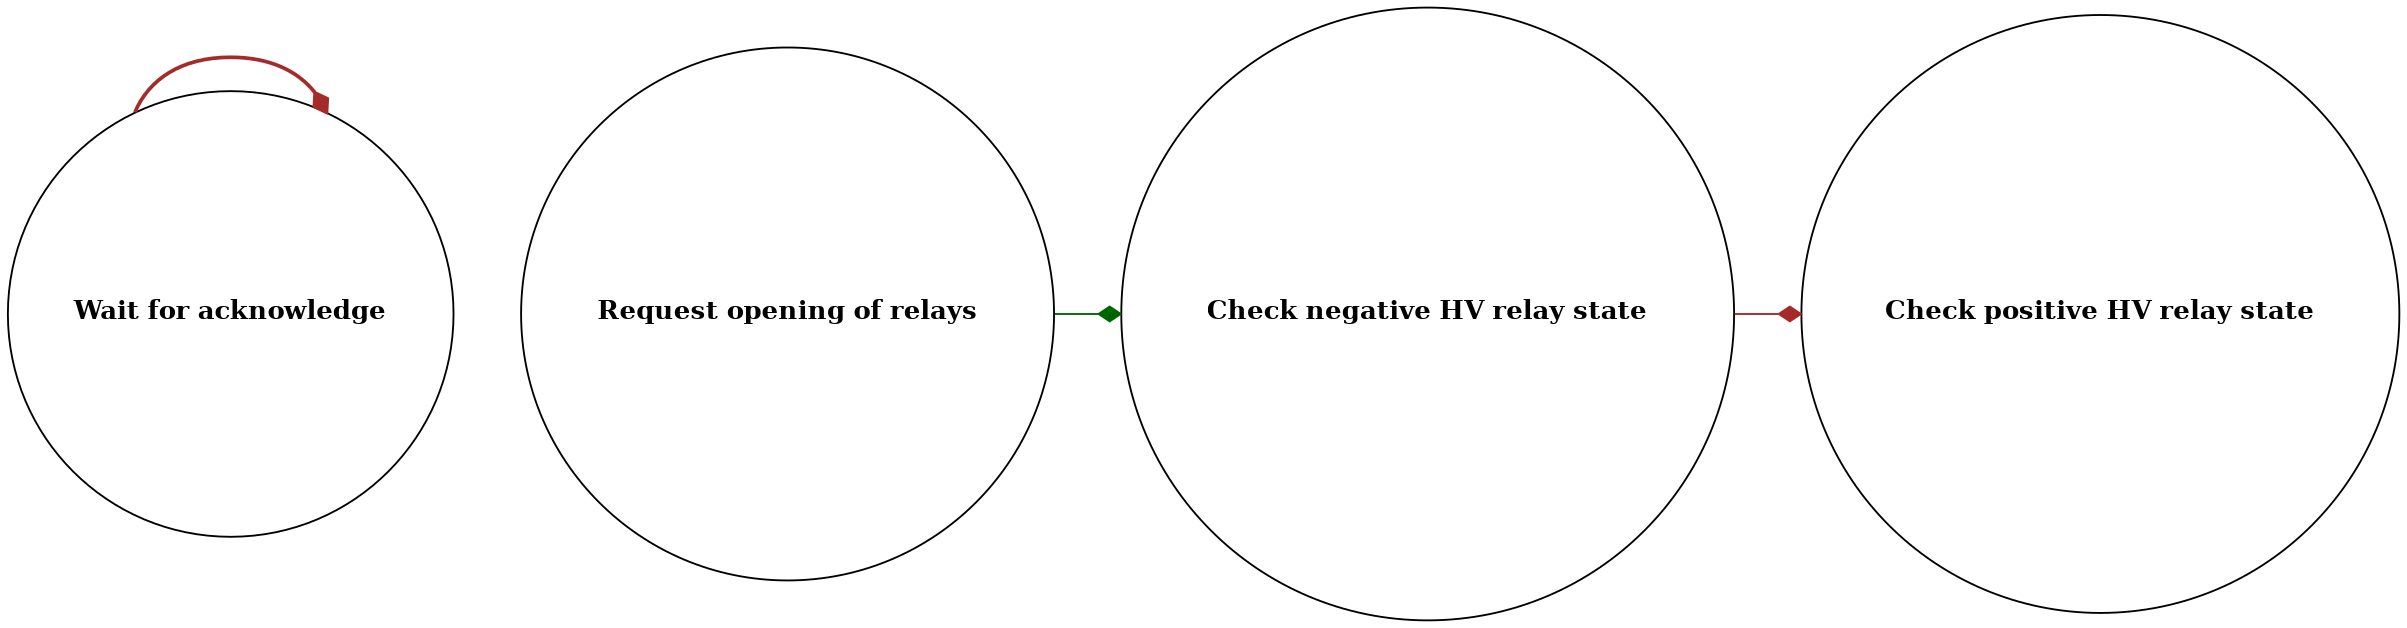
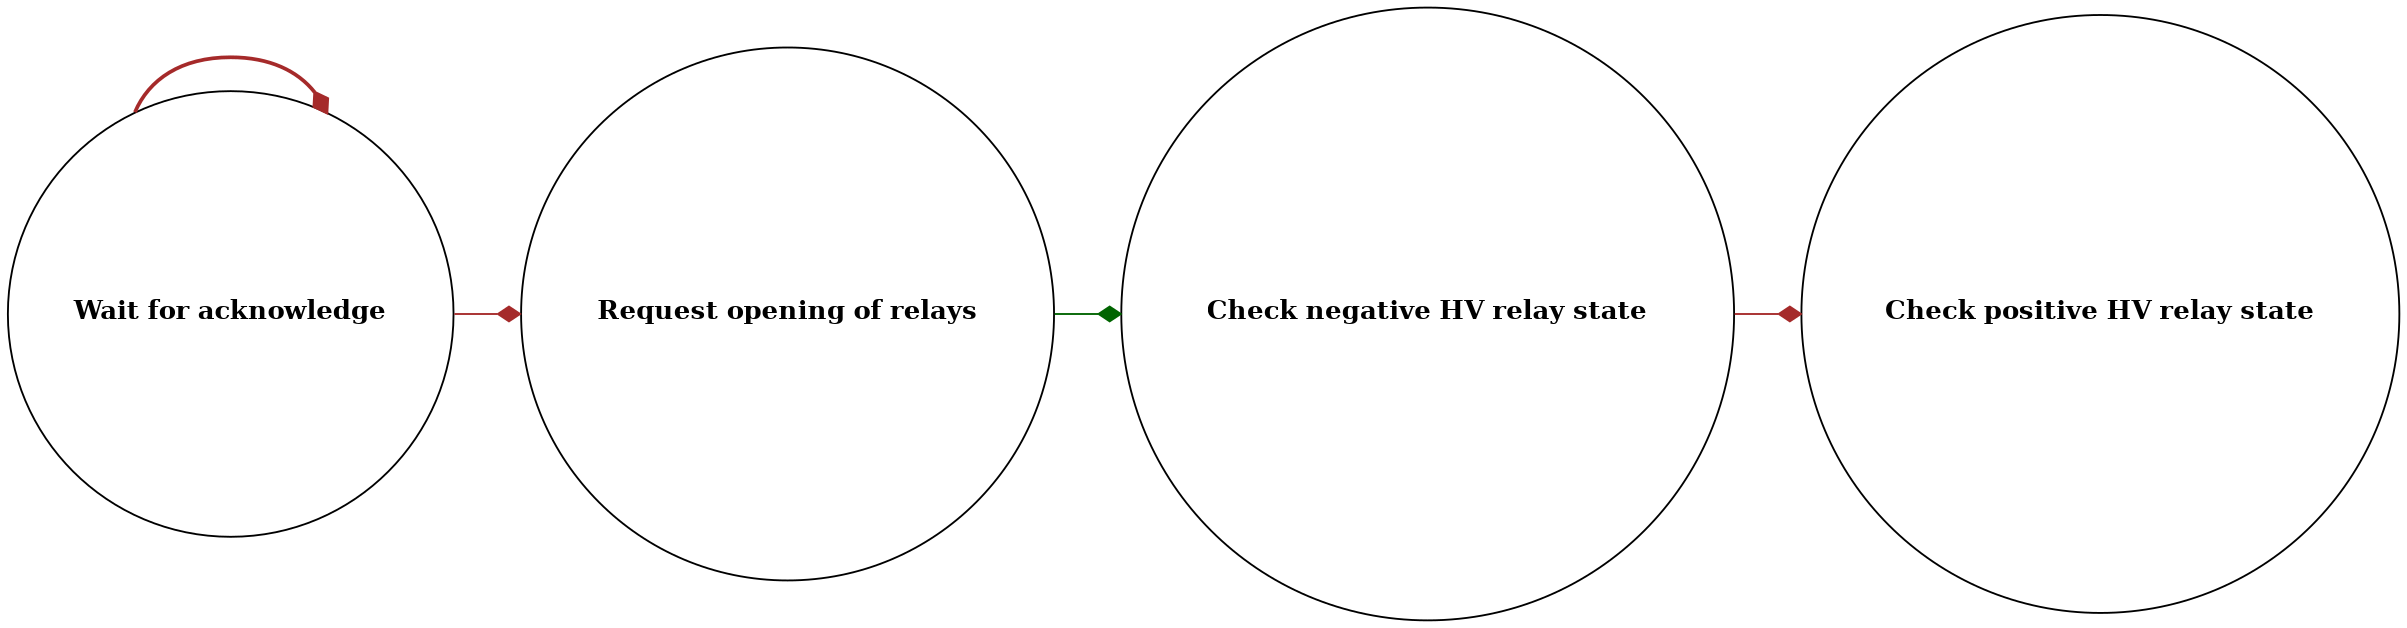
edge "Wait for acknowledge" -> "Request opening of relays": added
